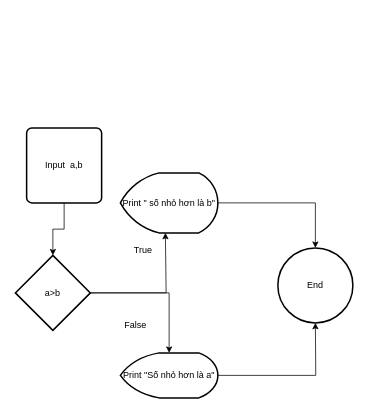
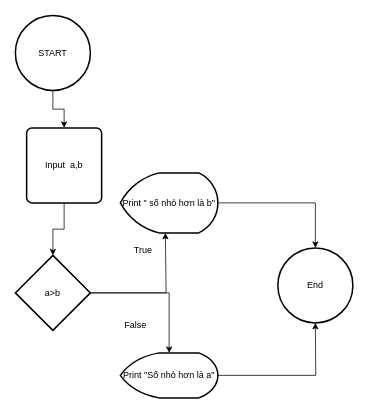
node "START": added
edge "START" -> "Input a,b": added
